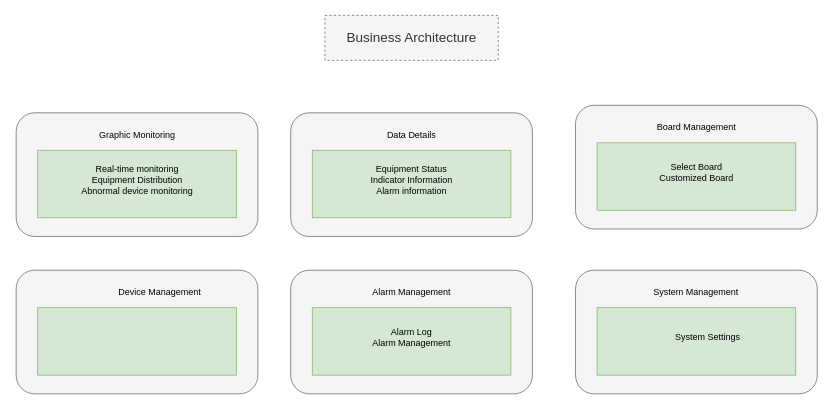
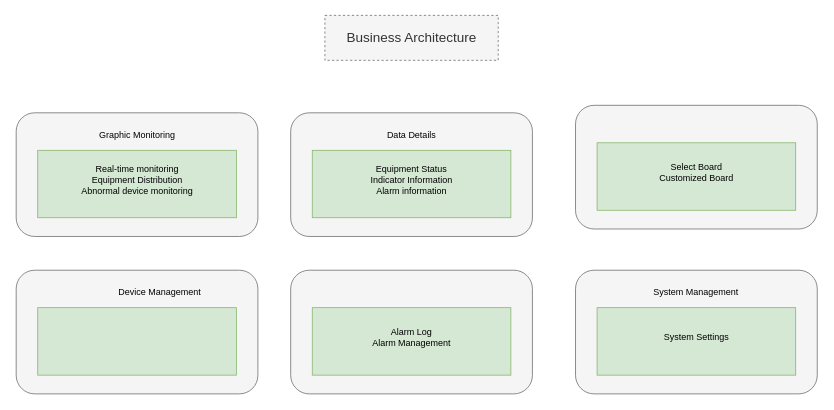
node "Board Management": removed
node "Alarm Management": removed
node "System Settings": moved (708, 338) -> (697, 338)
